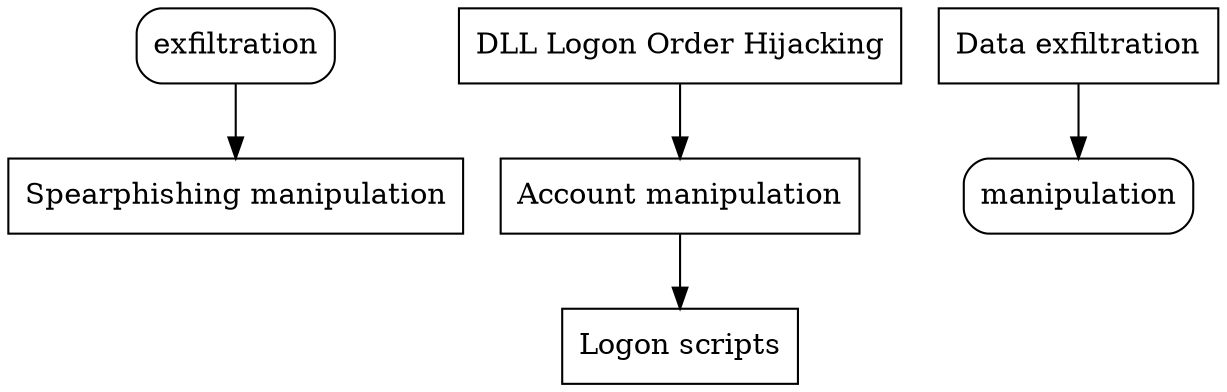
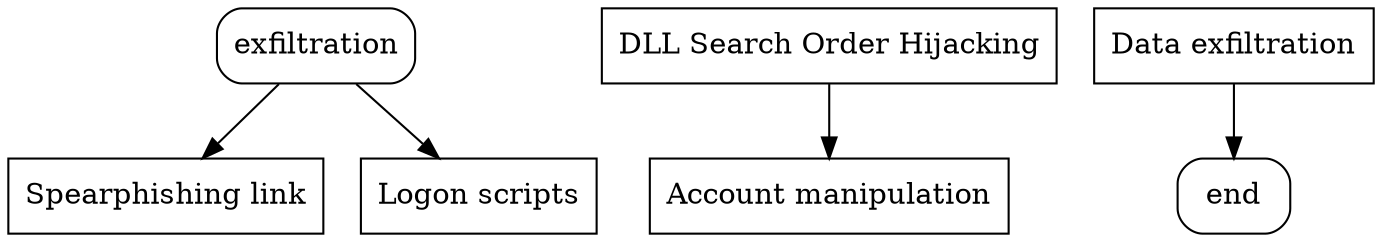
node "DLL Logon Order Hijacking": label "DLL Logon Order Hijacking" -> "DLL Search Order Hijacking"
node "Spearphishing manipulation": label "Spearphishing manipulation" -> "Spearphishing link"
node "manipulation": label "manipulation" -> "end"
edge "Account manipulation" -> "Logon scripts": now "exfiltration" -> "Logon scripts"
